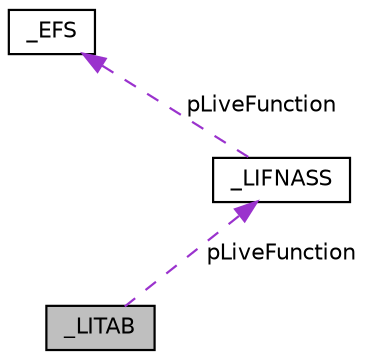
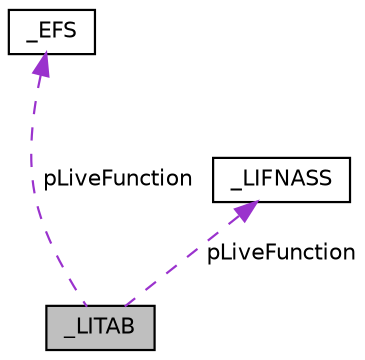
edge "_LIFNASS" -> "_EFS": now "_LITAB" -> "_EFS"
